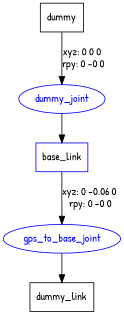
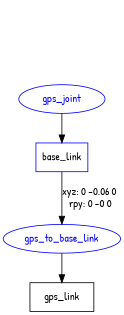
node "dummy": removed
node "dummy_joint": label "dummy_joint" -> "gps_joint"
node "gps_to_base_joint": label "gps_to_base_joint" -> "gps_to_base_link"
node "dummy_link": label "dummy_link" -> "gps_link"
